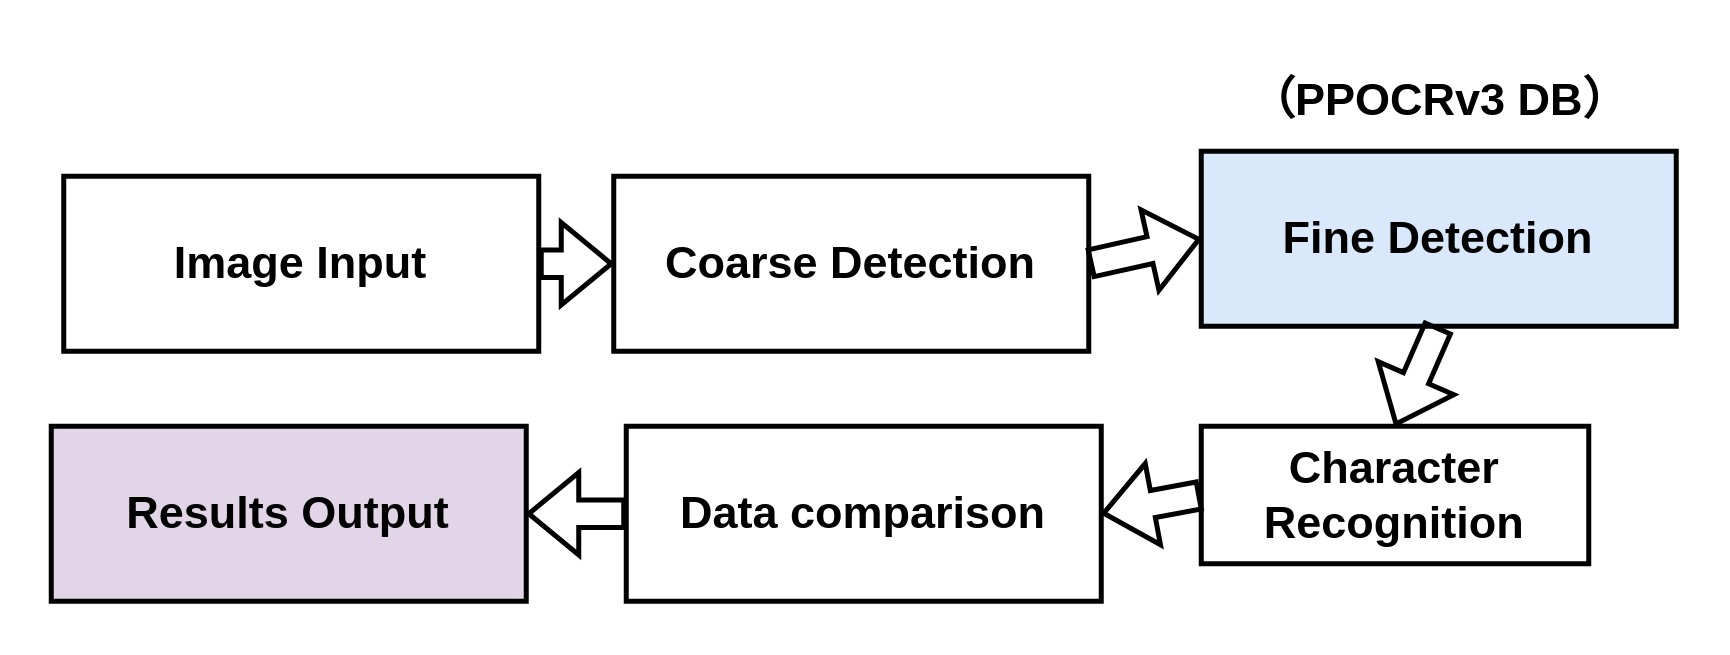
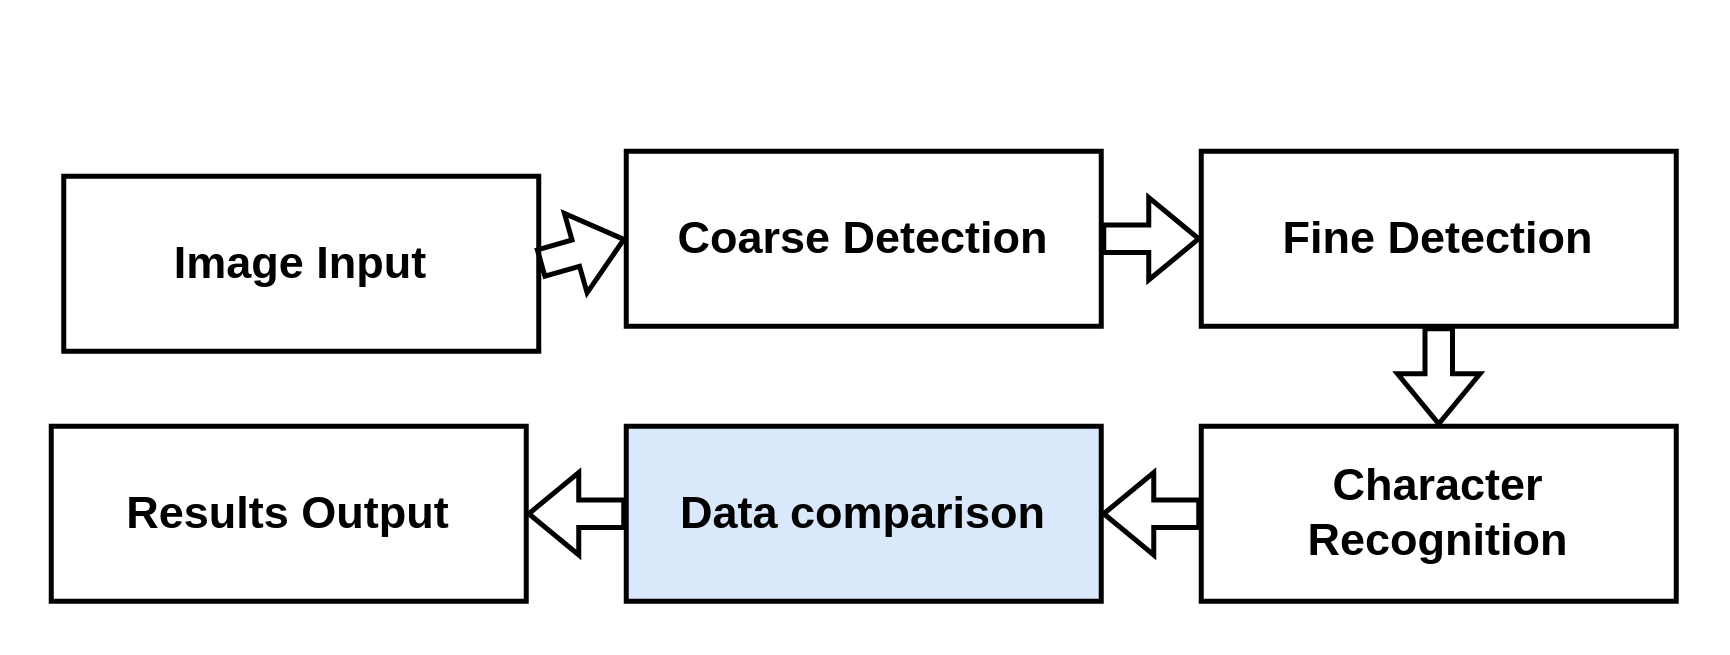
node "（PPOCRv3 DB）": removed
node "Fine Detection": fillcolor #dae8fc -> #ffffff
node "Coarse Detection": moved (851, 264) -> (864, 239)
node "Character Recognition": size 388x138 -> 475x175
node "Results Output": fillcolor #e1d5e7 -> #ffffff
node "Data comparison": fillcolor #ffffff -> #dae8fc
